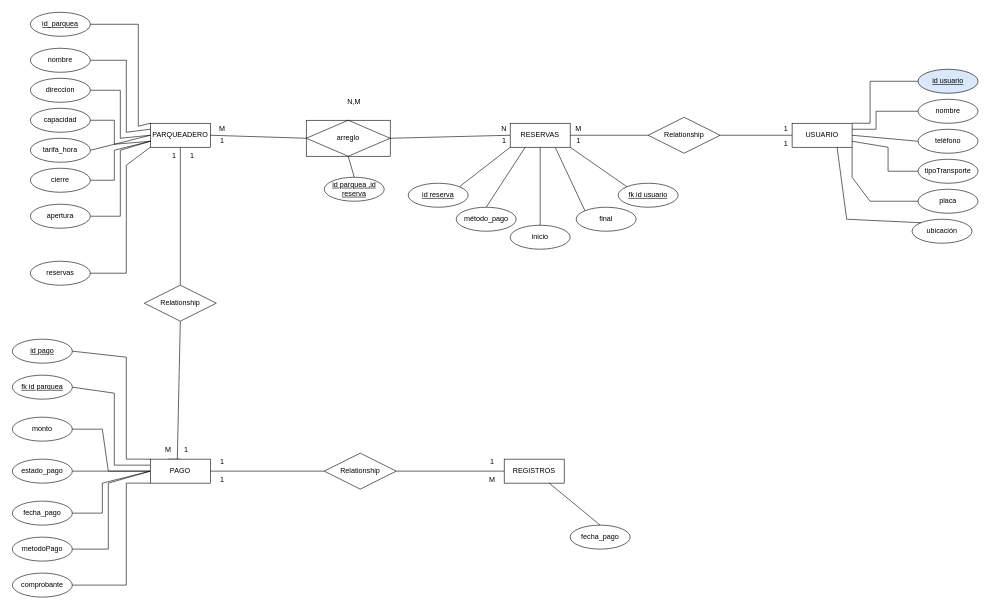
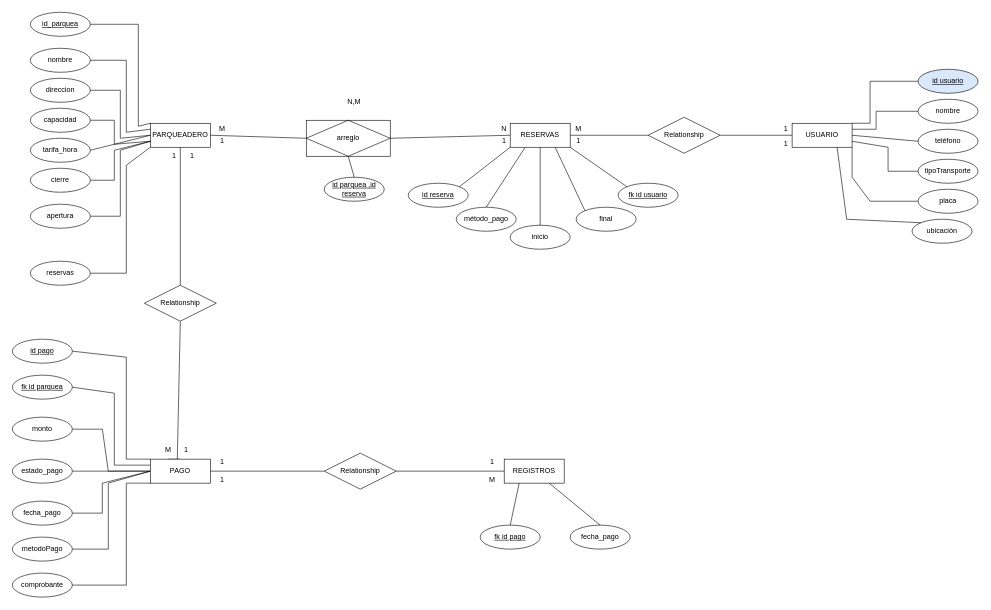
edge "REGISTROS" -- "fk id pago": added
node "fk id pago": added
